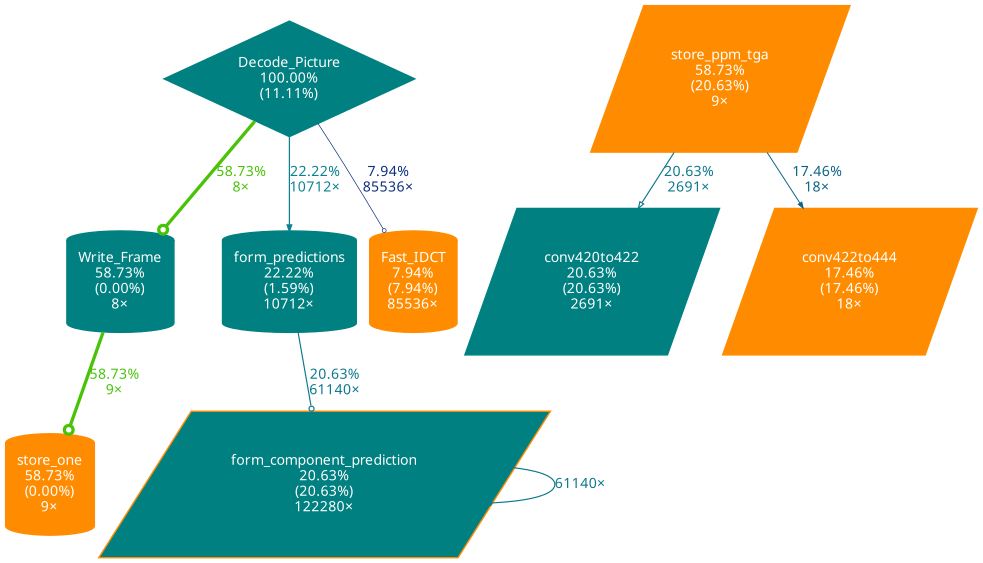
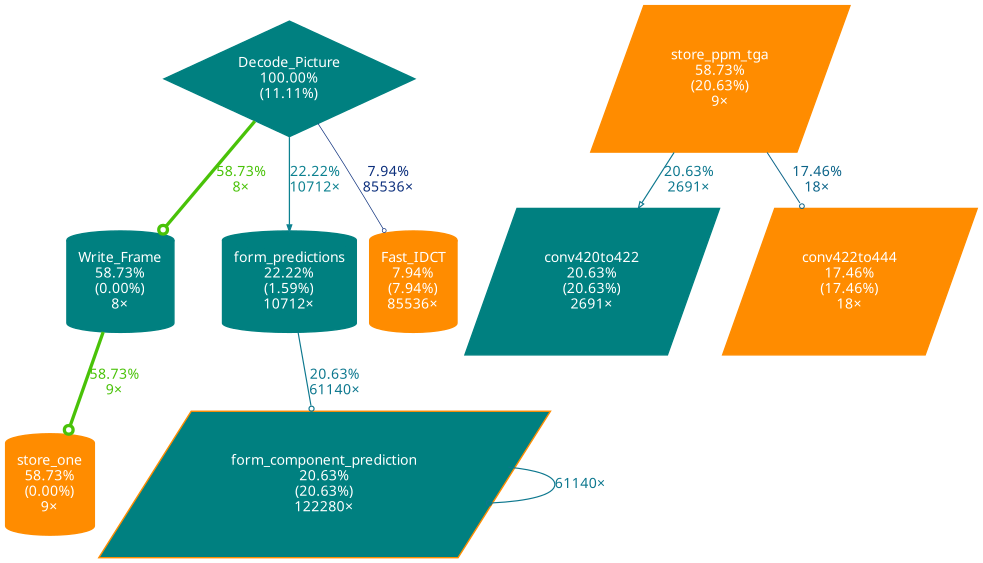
edge "store_ppm_tga 58.73% (20.63%) 9×" -> "conv422to444 17.46% (17.46%) 18×": arrowhead normal -> odot
